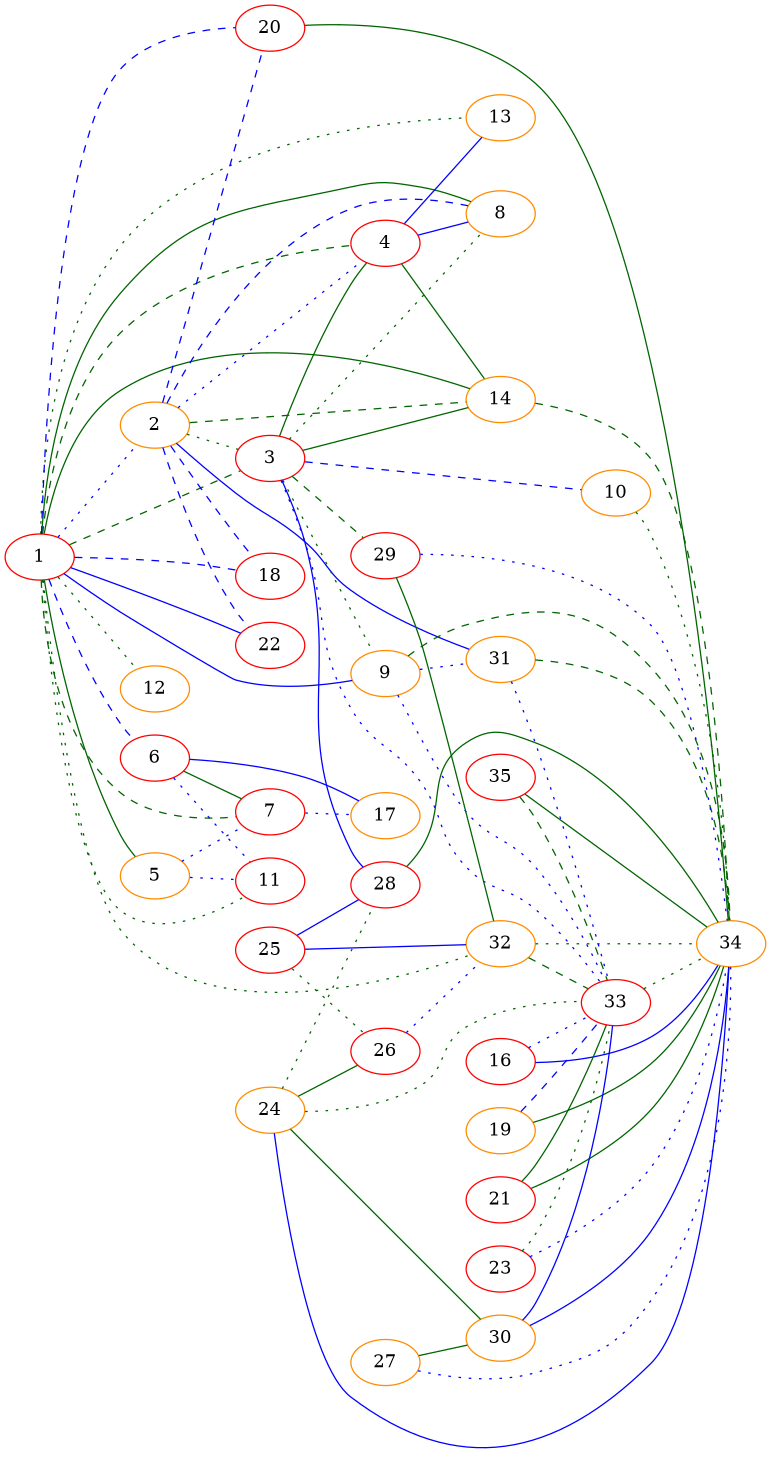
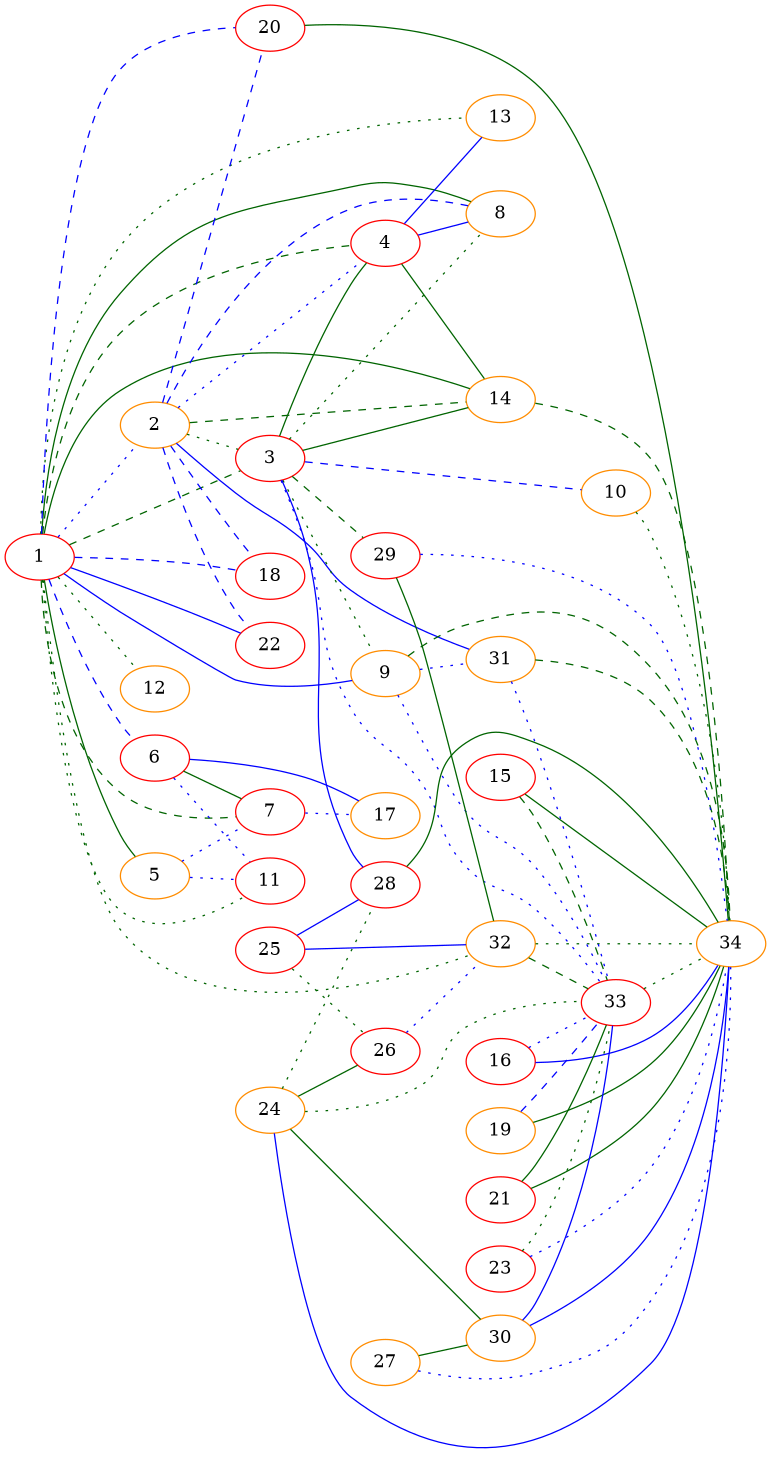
node "35": label "35" -> "15"
